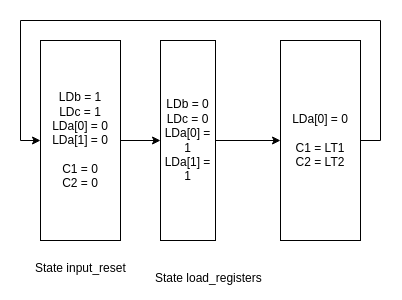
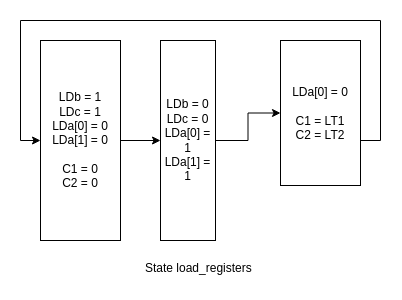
node "LDa[0] = 0 C1 = LT1 C2 = LT2": size 80x200 -> 80x145
node "State input_reset": removed
node "State load_registers": moved (214, 279) -> (204, 269)
